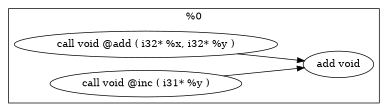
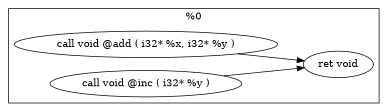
node "add void": label "add void" -> "ret void"
node "call void @inc ( i31* %y )": label "call void @inc ( i31* %y )" -> "call void @inc ( i32* %y )"
